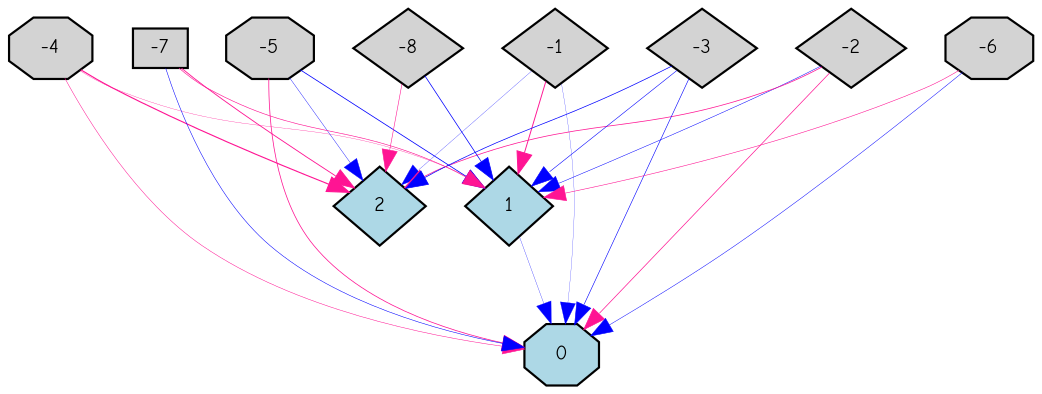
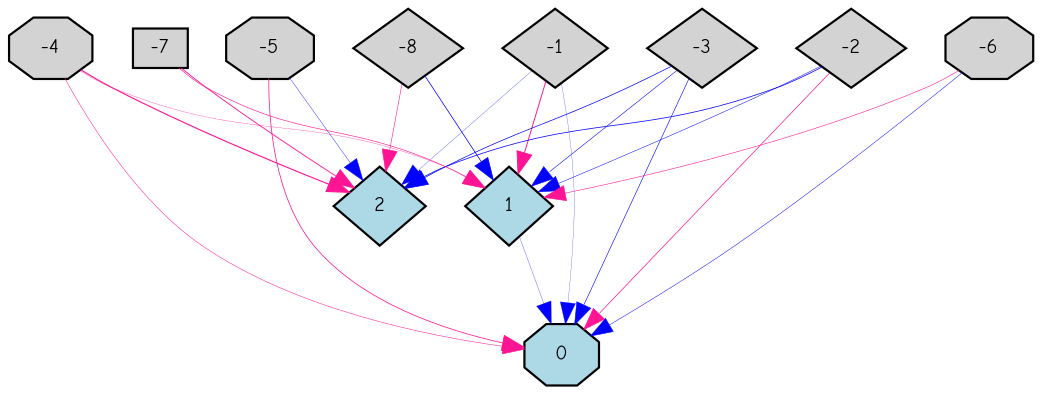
edge "-5" -> "1": removed
edge "-2" -> "2": color deeppink -> blue
edge "-7" -> "0": removed
